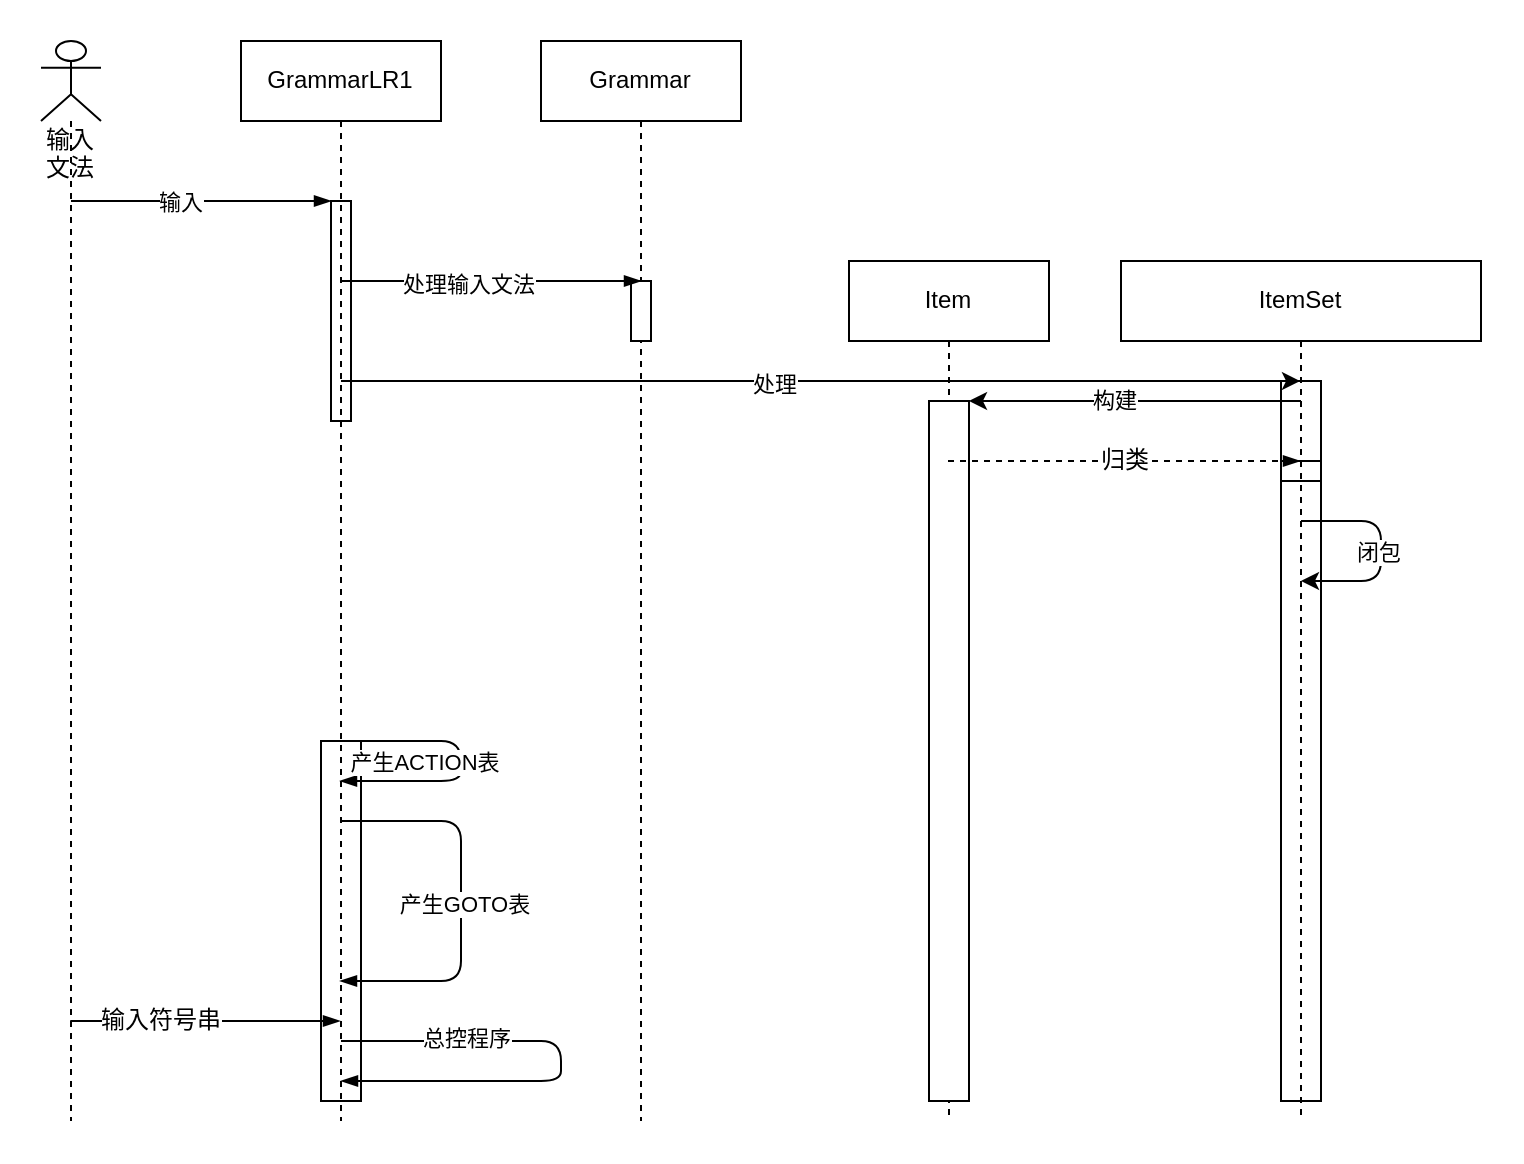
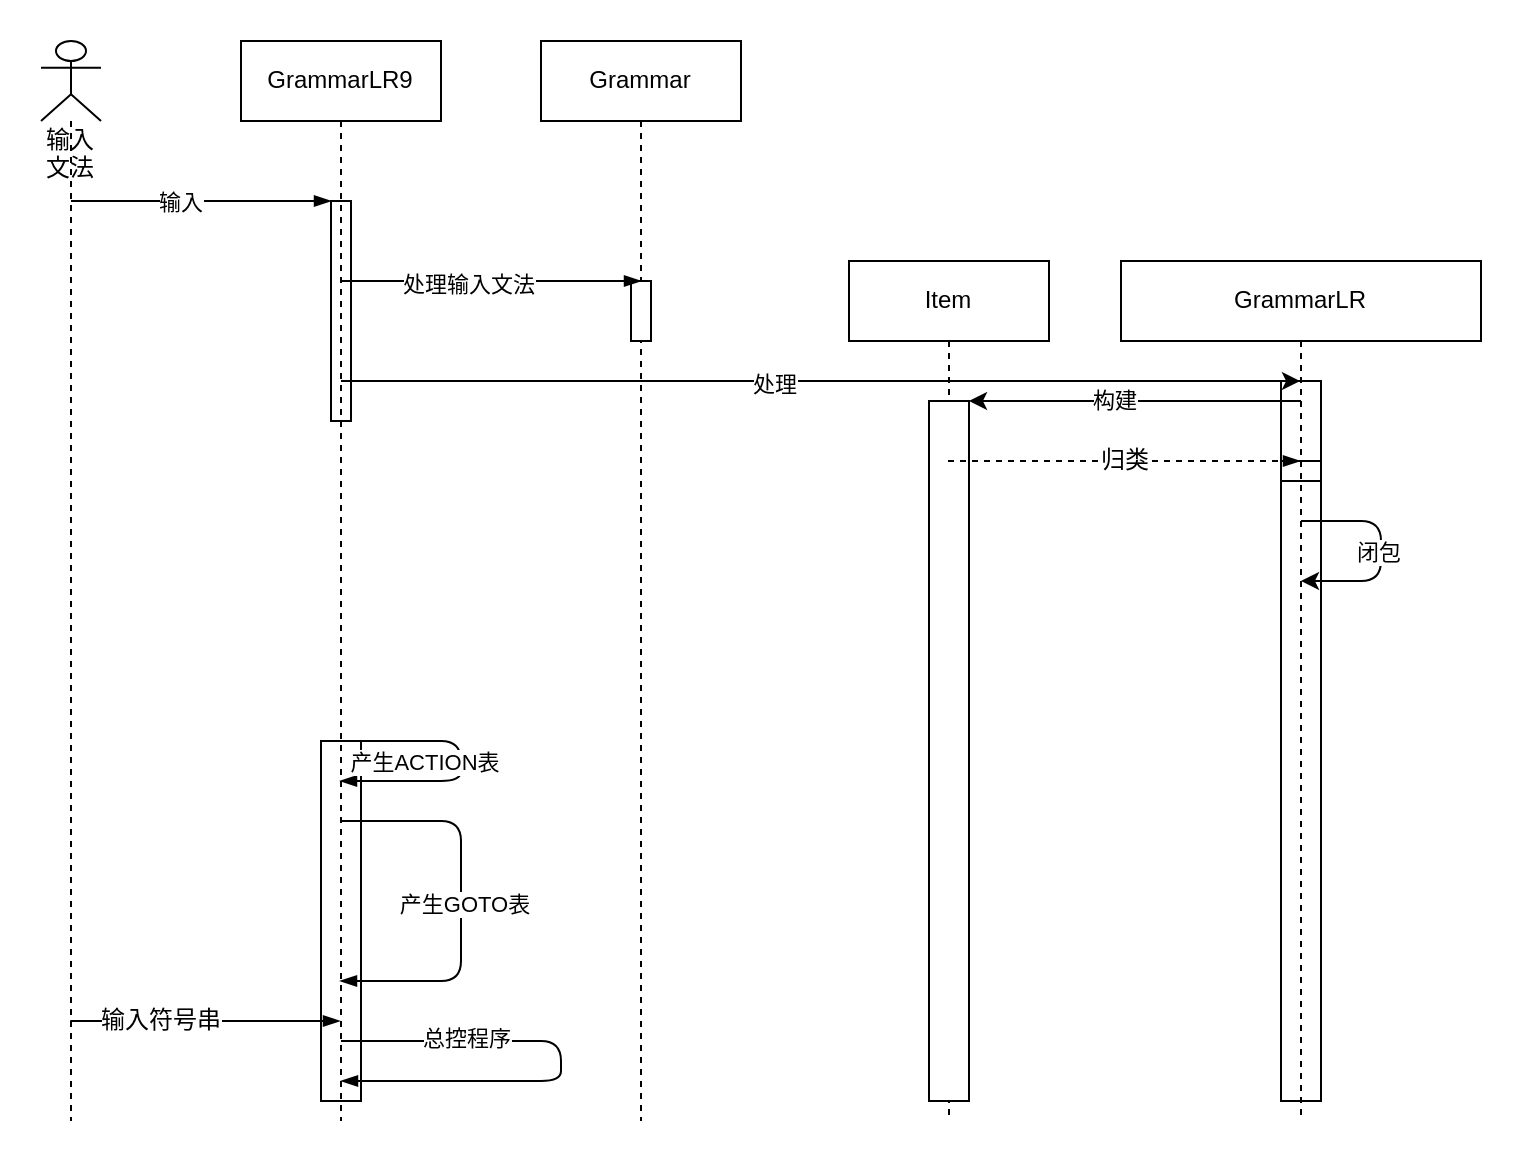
node "GrammarLR1": label "GrammarLR1" -> "GrammarLR9"
node "ItemSet": label "ItemSet" -> "GrammarLR"
